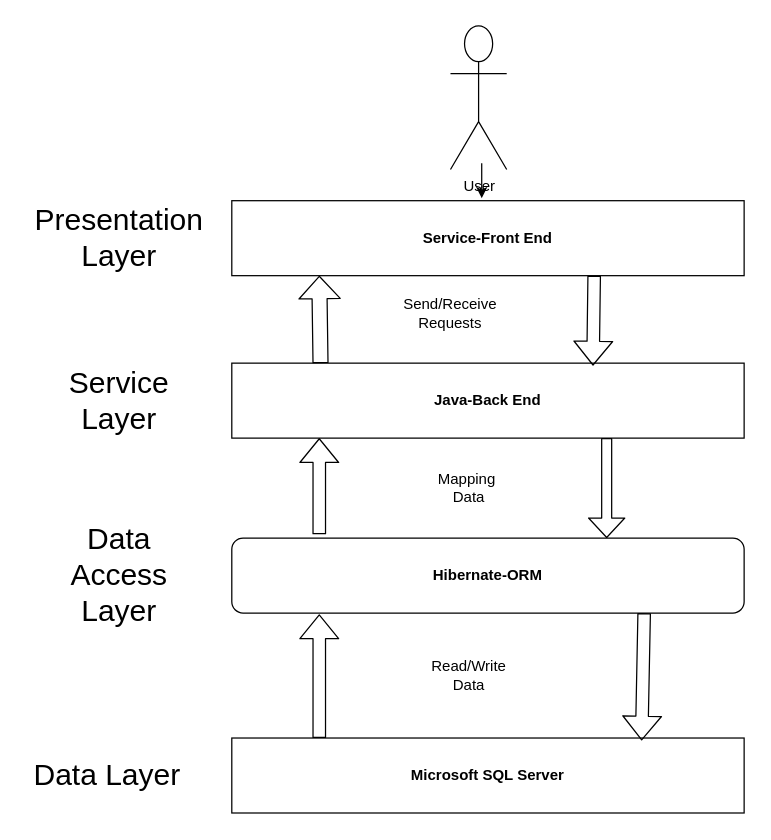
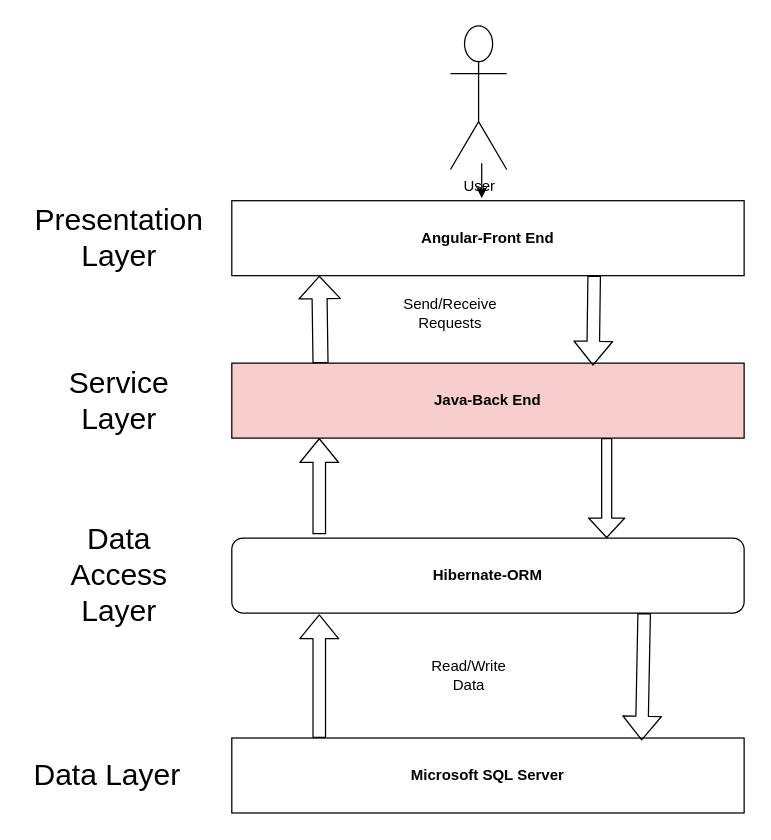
node "Service-Front End": label "Service-Front End" -> "Angular-Front End"
node "Java-Back End": fillcolor #ffffff -> #f8cecc
node "Mapping Data": removed
